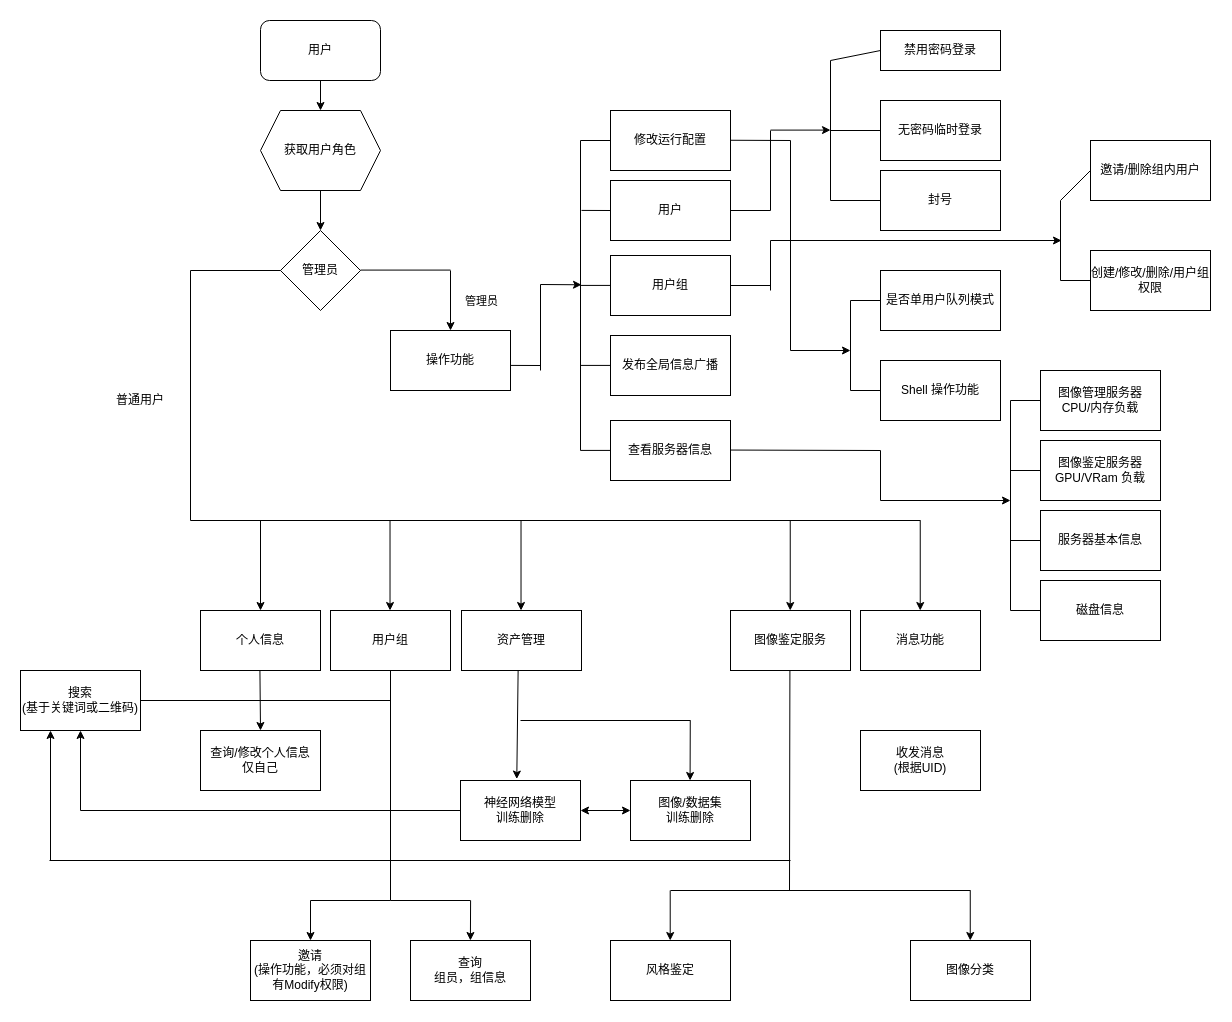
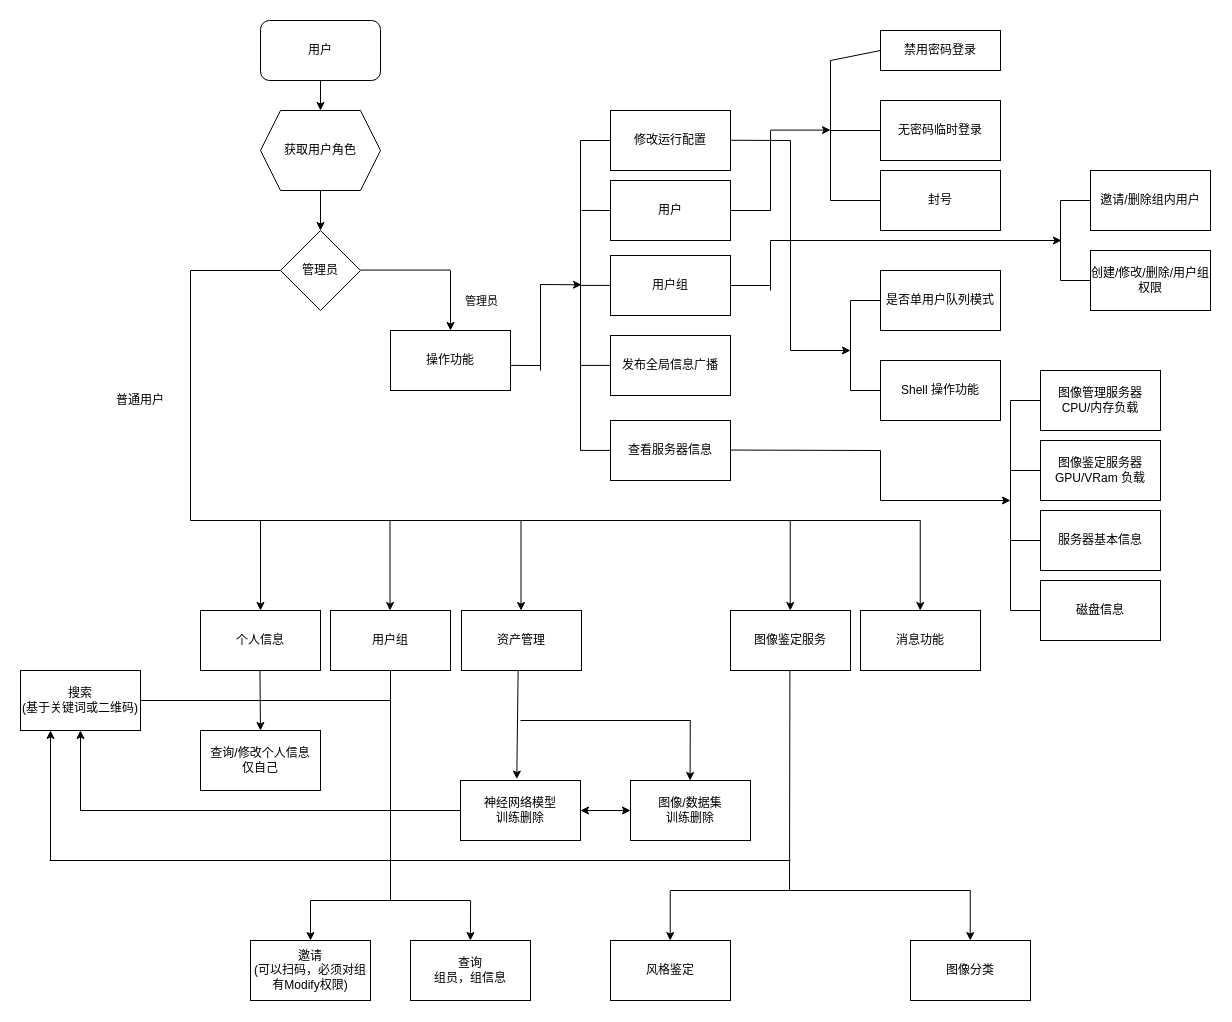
node "邀请/删除组内用户": moved (1151, 171) -> (1151, 201)
node "收发消息 (根据UID)": removed
node "邀请 (操作功能，必须对组有Modify权限)": label "邀请 (操作功能，必须对组有Modify权限)" -> "邀请 (可以扫码，必须对组有Modify权限)"
